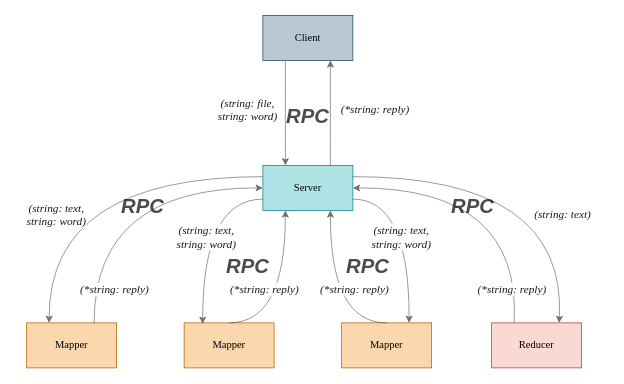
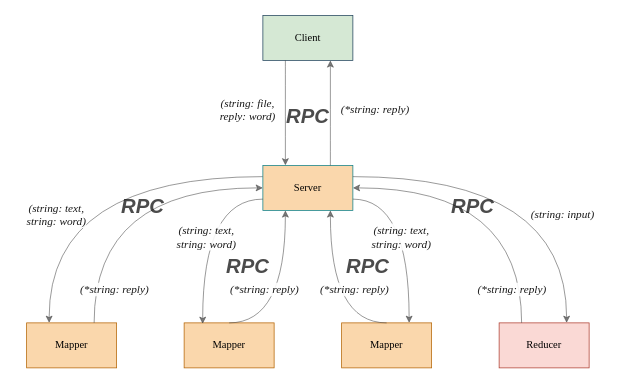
node "Client": fillcolor #bac8d3 -> #d5e8d4
node "(string: file, string: word)": label "(string: file, string: word)" -> "(string: file, reply: word)"
node "Server": fillcolor #b0e3e6 -> #fad7ac
node "(string: text)": label "(string: text)" -> "(string: input)"
node "Reducer": moved (537, 345) -> (544, 345)
